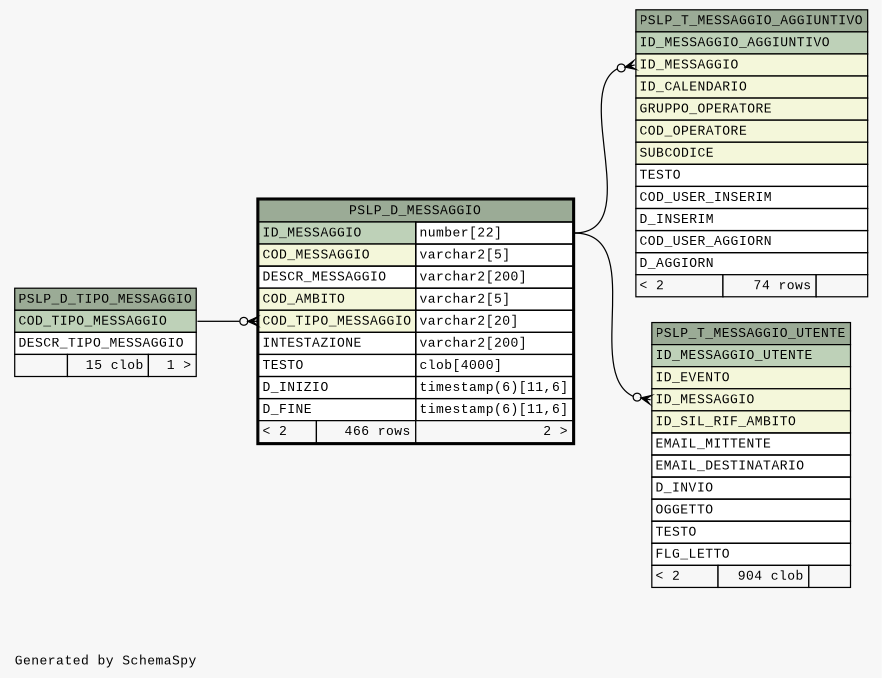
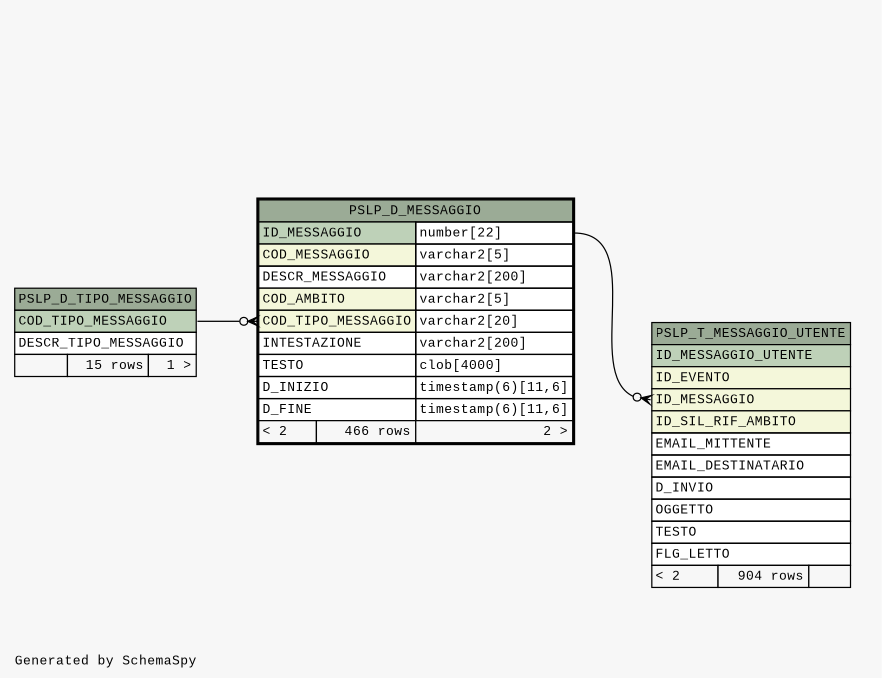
node "PSLP_T_MESSAGGIO_AGGIUNTIVO": removed
node "PSLP_D_TIPO_MESSAGGIO": text "15 clob" -> "15 rows"
node "PSLP_T_MESSAGGIO_UTENTE": text "904 clob" -> "904 rows"
